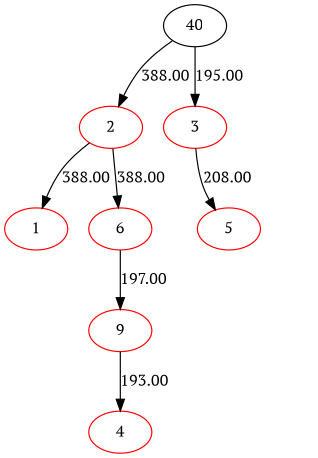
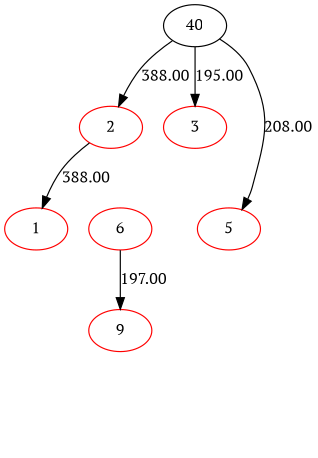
edge "2" -> "6": removed, label "388.00"
edge "3" -> "5": now "40" -> "5"
node "4": removed
